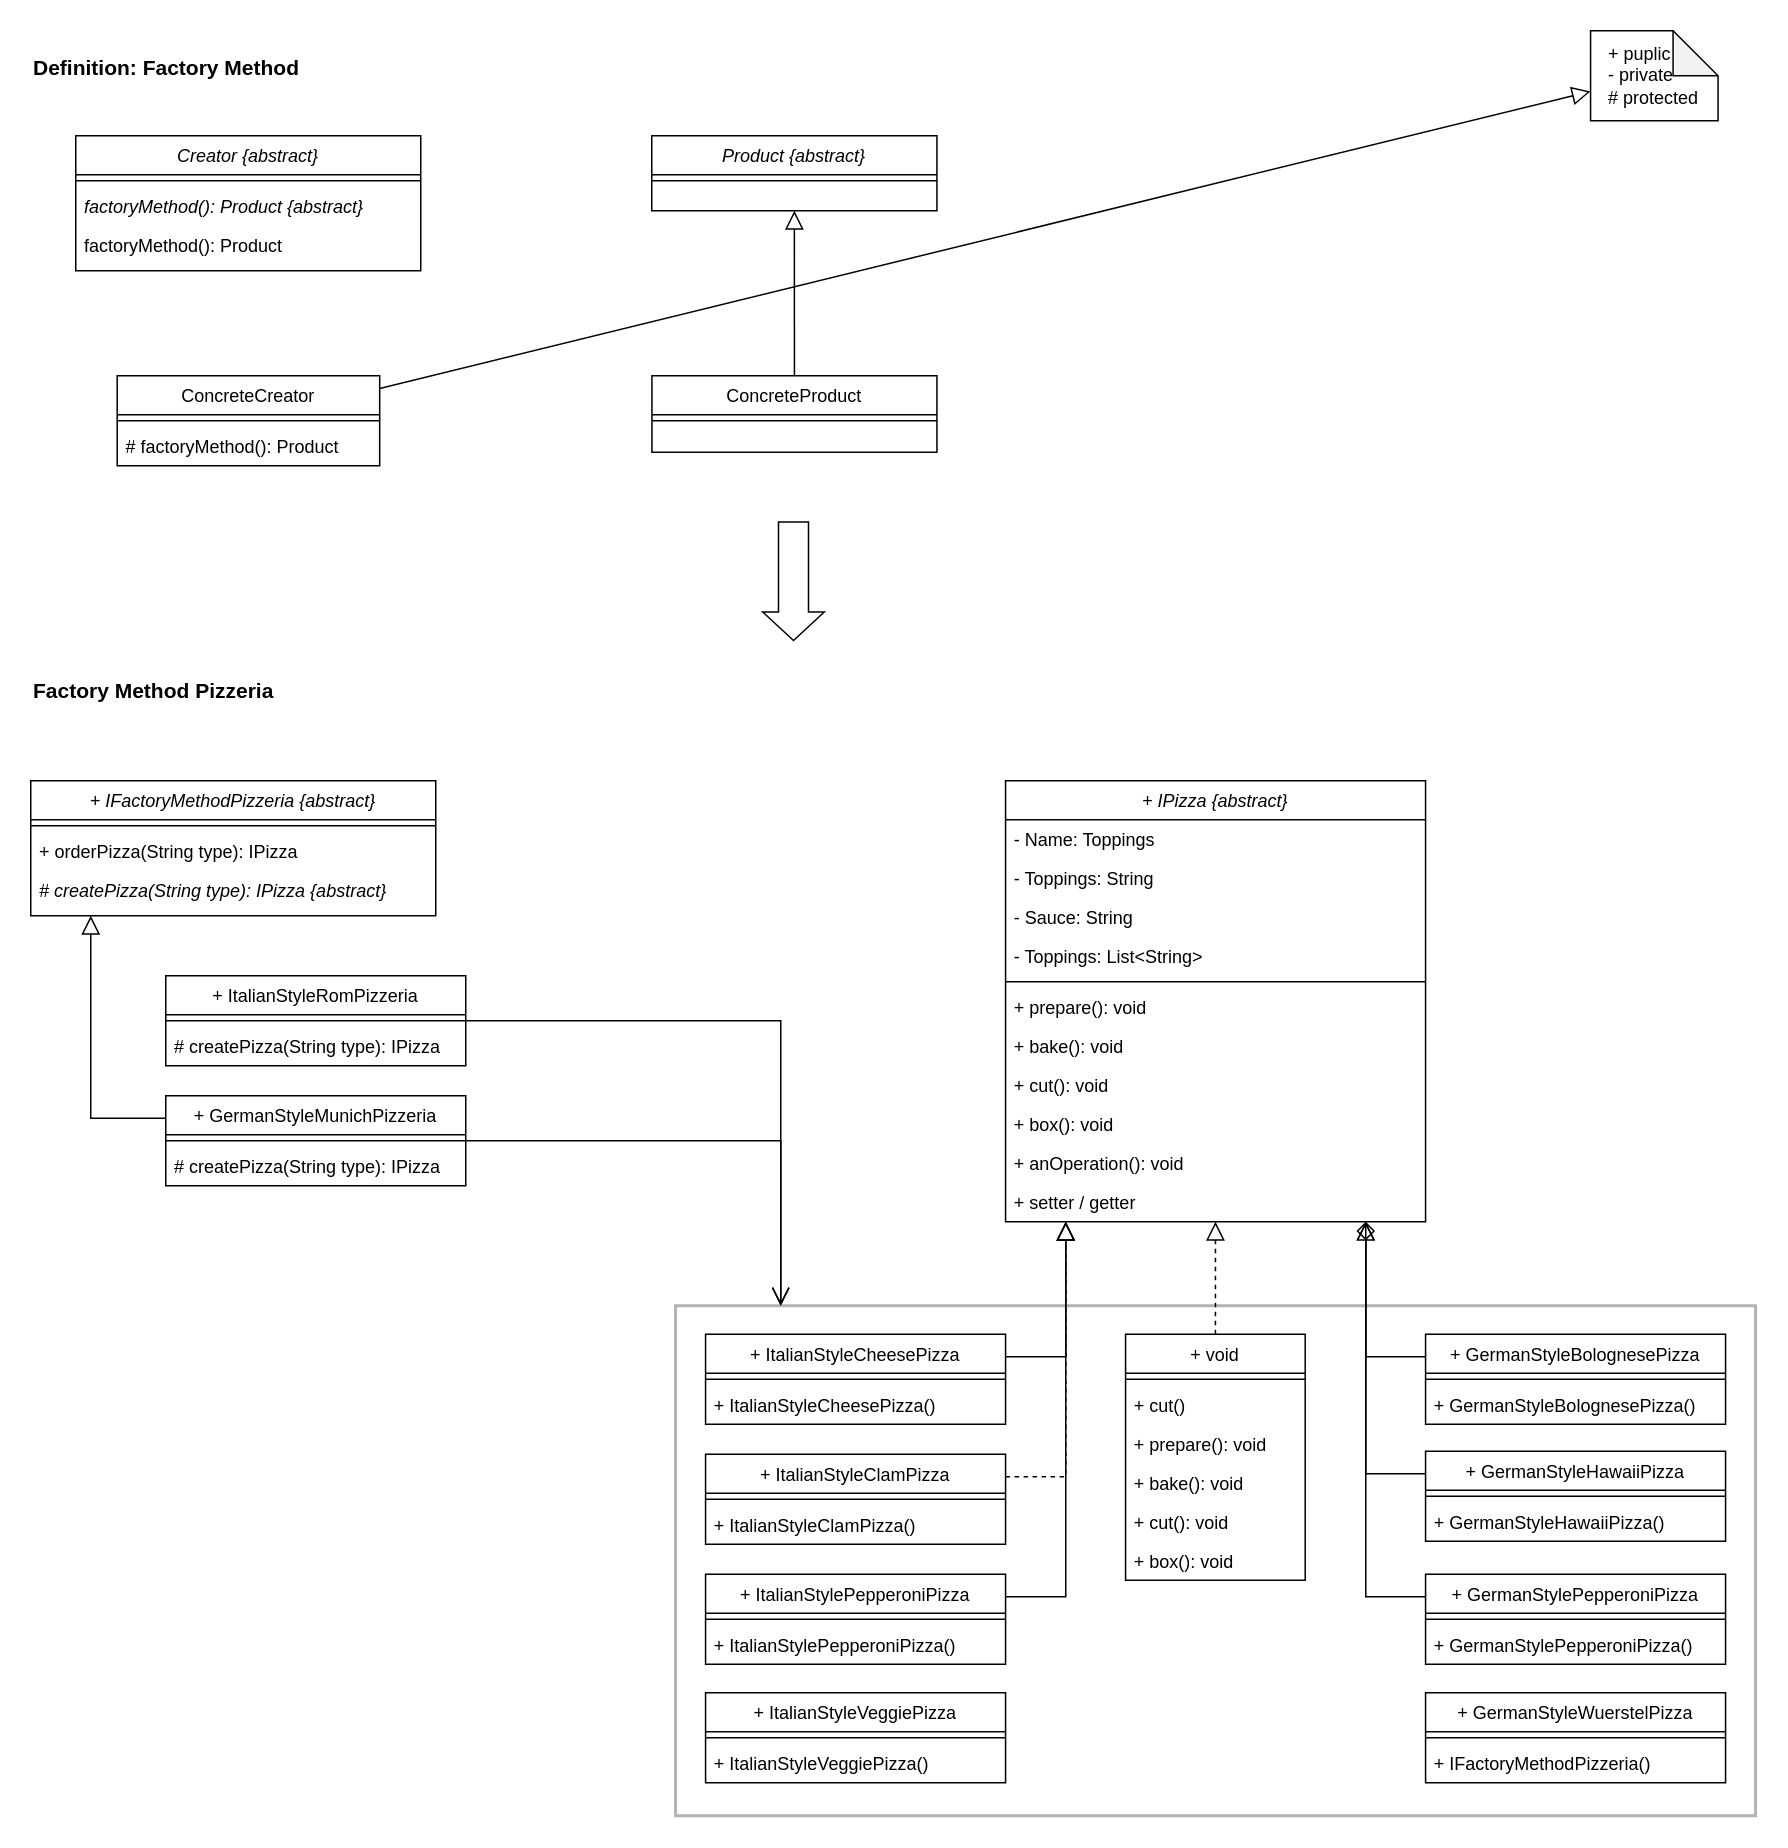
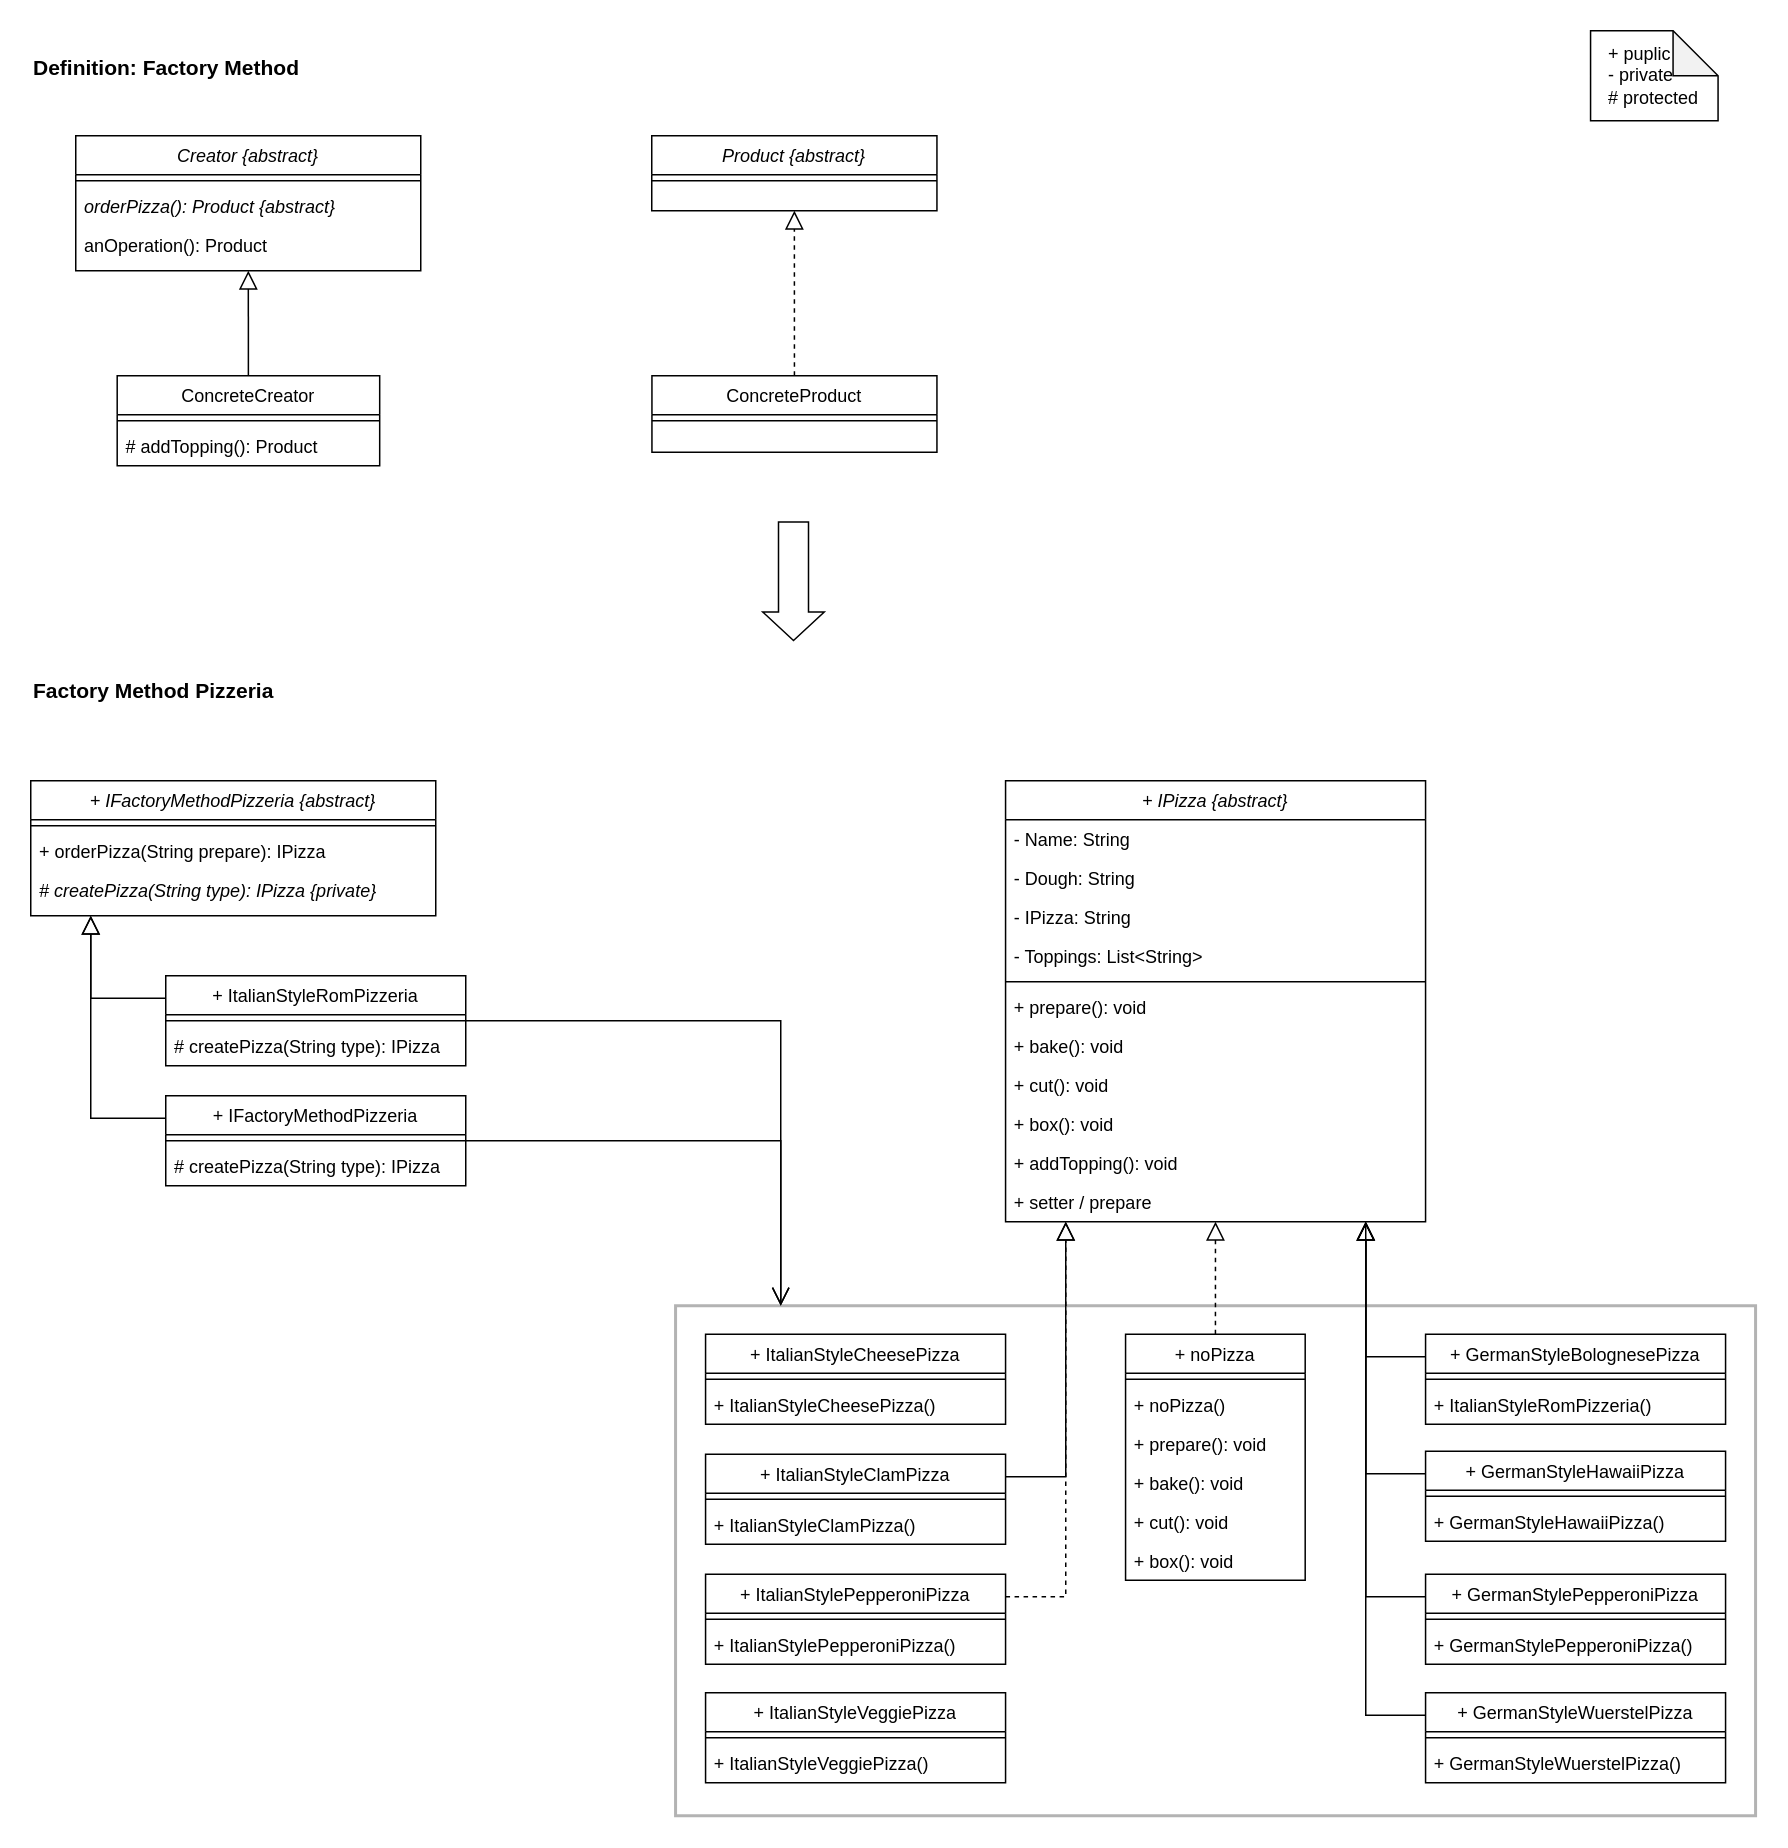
node "factoryMethod(): Product {abstract}": label "factoryMethod(): Product {abstract}" -> "orderPizza(): Product {abstract}"
edge "ConcreteCreator" -> "+ puplic - private # protected": now "ConcreteCreator" -> "Creator {abstract}"
node "factoryMethod(): Product": label "factoryMethod(): Product" -> "anOperation(): Product"
edge "ConcreteProduct" -> "Product {abstract}": style solid -> dashed
node "# factoryMethod(): Product": label "# factoryMethod(): Product" -> "# addTopping(): Product"
node "- Name: Toppings": label "- Name: Toppings" -> "- Name: String"
node "+ orderPizza(String type): IPizza": label "+ orderPizza(String type): IPizza" -> "+ orderPizza(String prepare): IPizza"
node "- Toppings: String": label "- Toppings: String" -> "- Dough: String"
node "# createPizza(String type): IPizza {abstract}": label "# createPizza(String type): IPizza {abstract}" -> "# createPizza(String type): IPizza {private}"
node "- Sauce: String": label "- Sauce: String" -> "- IPizza: String"
edge "+ ItalianStyleRomPizzeria" -> "+ IFactoryMethodPizzeria {abstract}": added
node "+ GermanStyleMunichPizzeria": label "+ GermanStyleMunichPizzeria" -> "+ IFactoryMethodPizzeria"
node "+ anOperation(): void": label "+ anOperation(): void" -> "+ addTopping(): void"
node "+ setter / getter": label "+ setter / getter" -> "+ setter / prepare"
node "+ void": label "+ void" -> "+ noPizza"
edge "+ ItalianStyleCheesePizza" -> "+ IPizza {abstract}": removed
edge "+ GermanStyleBolognesePizza" -> "+ IPizza {abstract}": arrowhead block -> open
node "+ cut()": label "+ cut()" -> "+ noPizza()"
node "+ GermanStyleBolognesePizza()": label "+ GermanStyleBolognesePizza()" -> "+ ItalianStyleRomPizzeria()"
edge "+ GermanStyleHawaiiPizza" -> "+ IPizza {abstract}": arrowhead open -> block
edge "+ ItalianStyleClamPizza" -> "+ IPizza {abstract}": style dashed -> solid
edge "+ ItalianStylePepperoniPizza" -> "+ IPizza {abstract}": style solid -> dashed
edge "+ GermanStylePepperoniPizza" -> "+ IPizza {abstract}": arrowhead diamond -> block
edge "+ GermanStyleWuerstelPizza" -> "+ IPizza {abstract}": added
node "+ IFactoryMethodPizzeria()": label "+ IFactoryMethodPizzeria()" -> "+ GermanStyleWuerstelPizza()"
